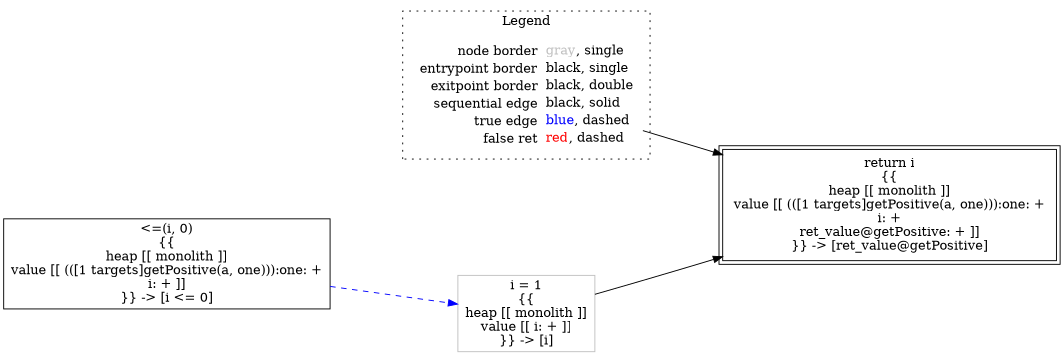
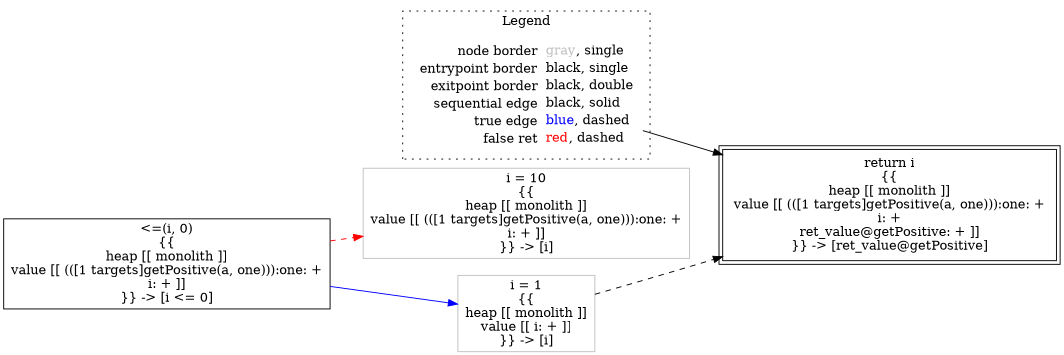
node "i = 10": added
edge "i = 1" -> "return i": style solid -> dashed
edge "<=(i, 0)" -> "i = 1": style dashed -> solid
